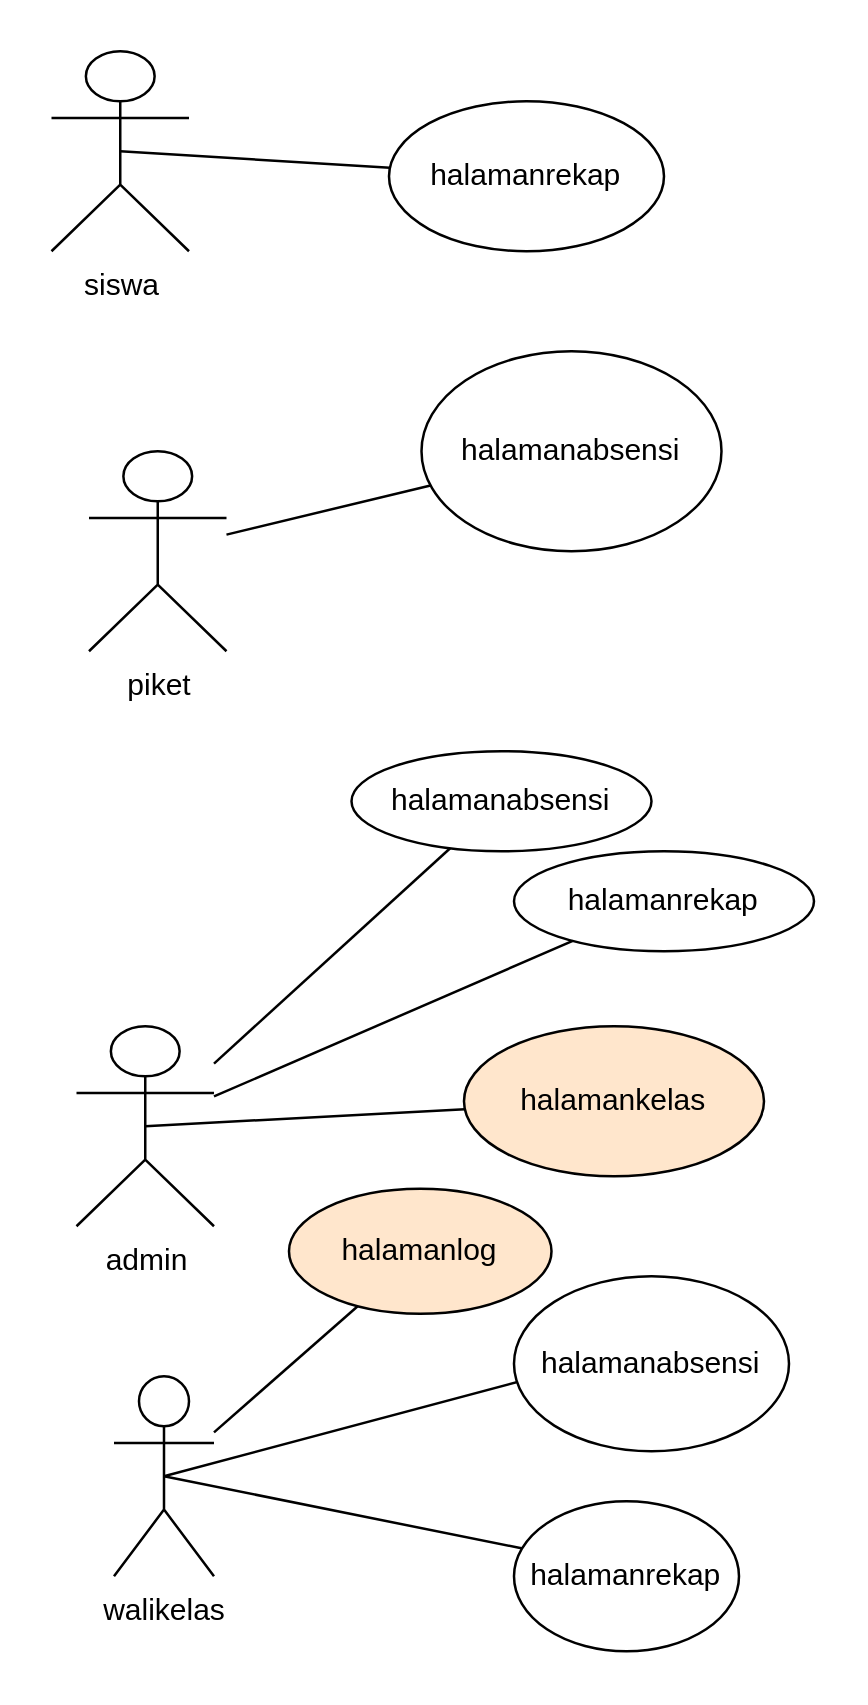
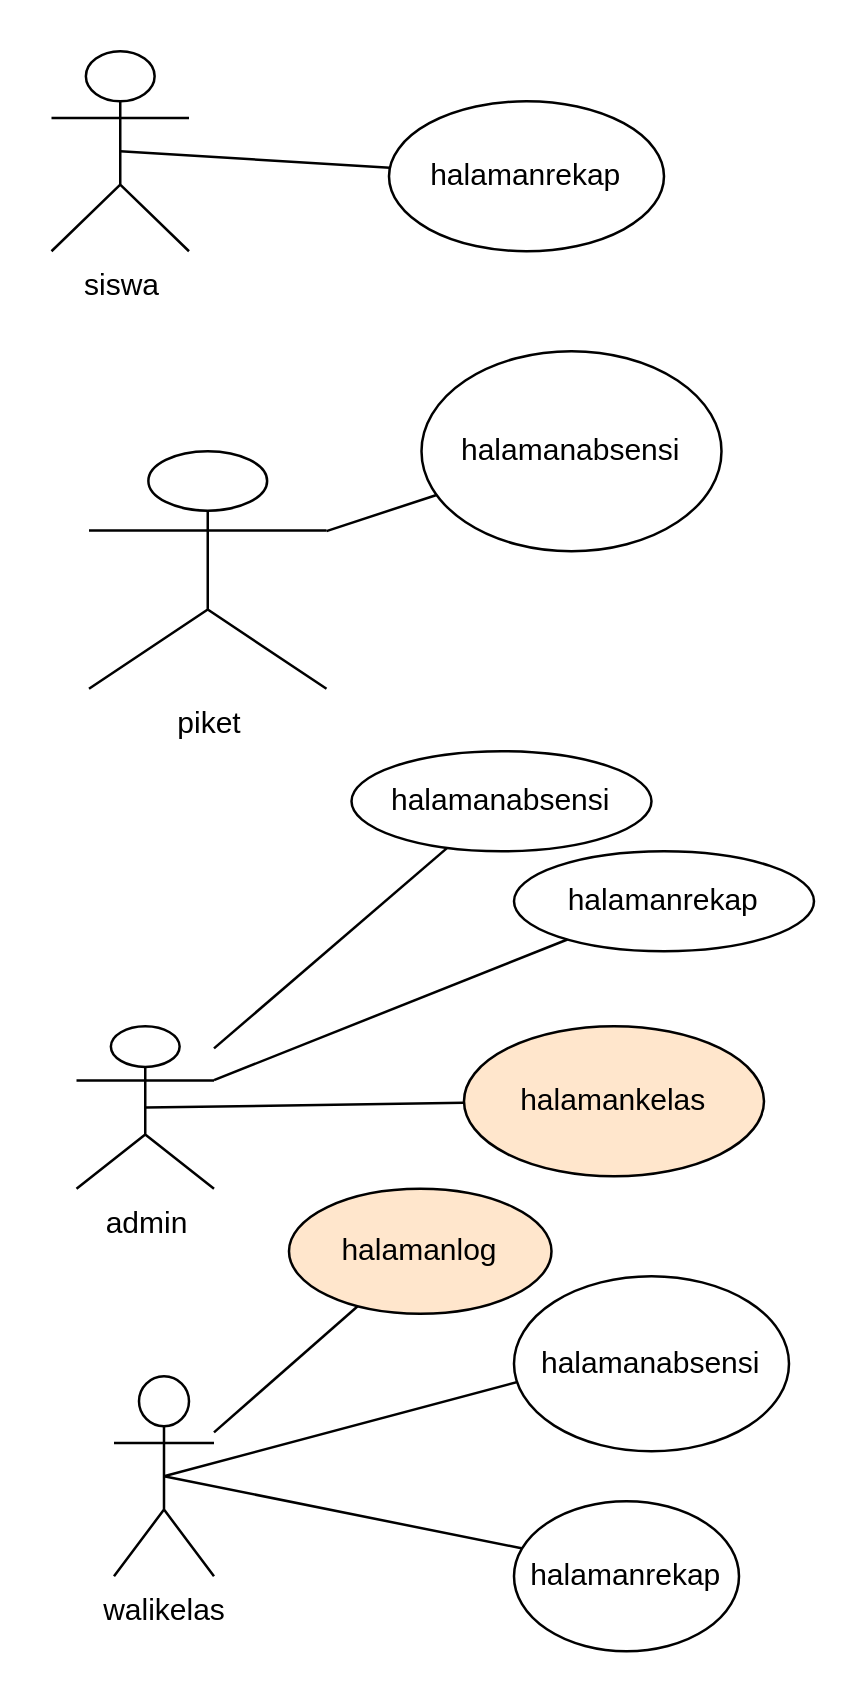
node "piket": size 138x200 -> 238x238
node "admin": size 138x200 -> 138x163
